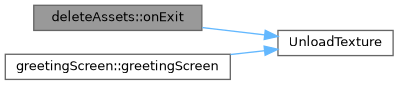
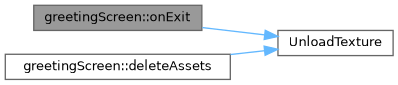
node "deleteAssets::onExit": label "deleteAssets::onExit" -> "greetingScreen::onExit"
node "greetingScreen::greetingScreen": label "greetingScreen::greetingScreen" -> "greetingScreen::deleteAssets"
